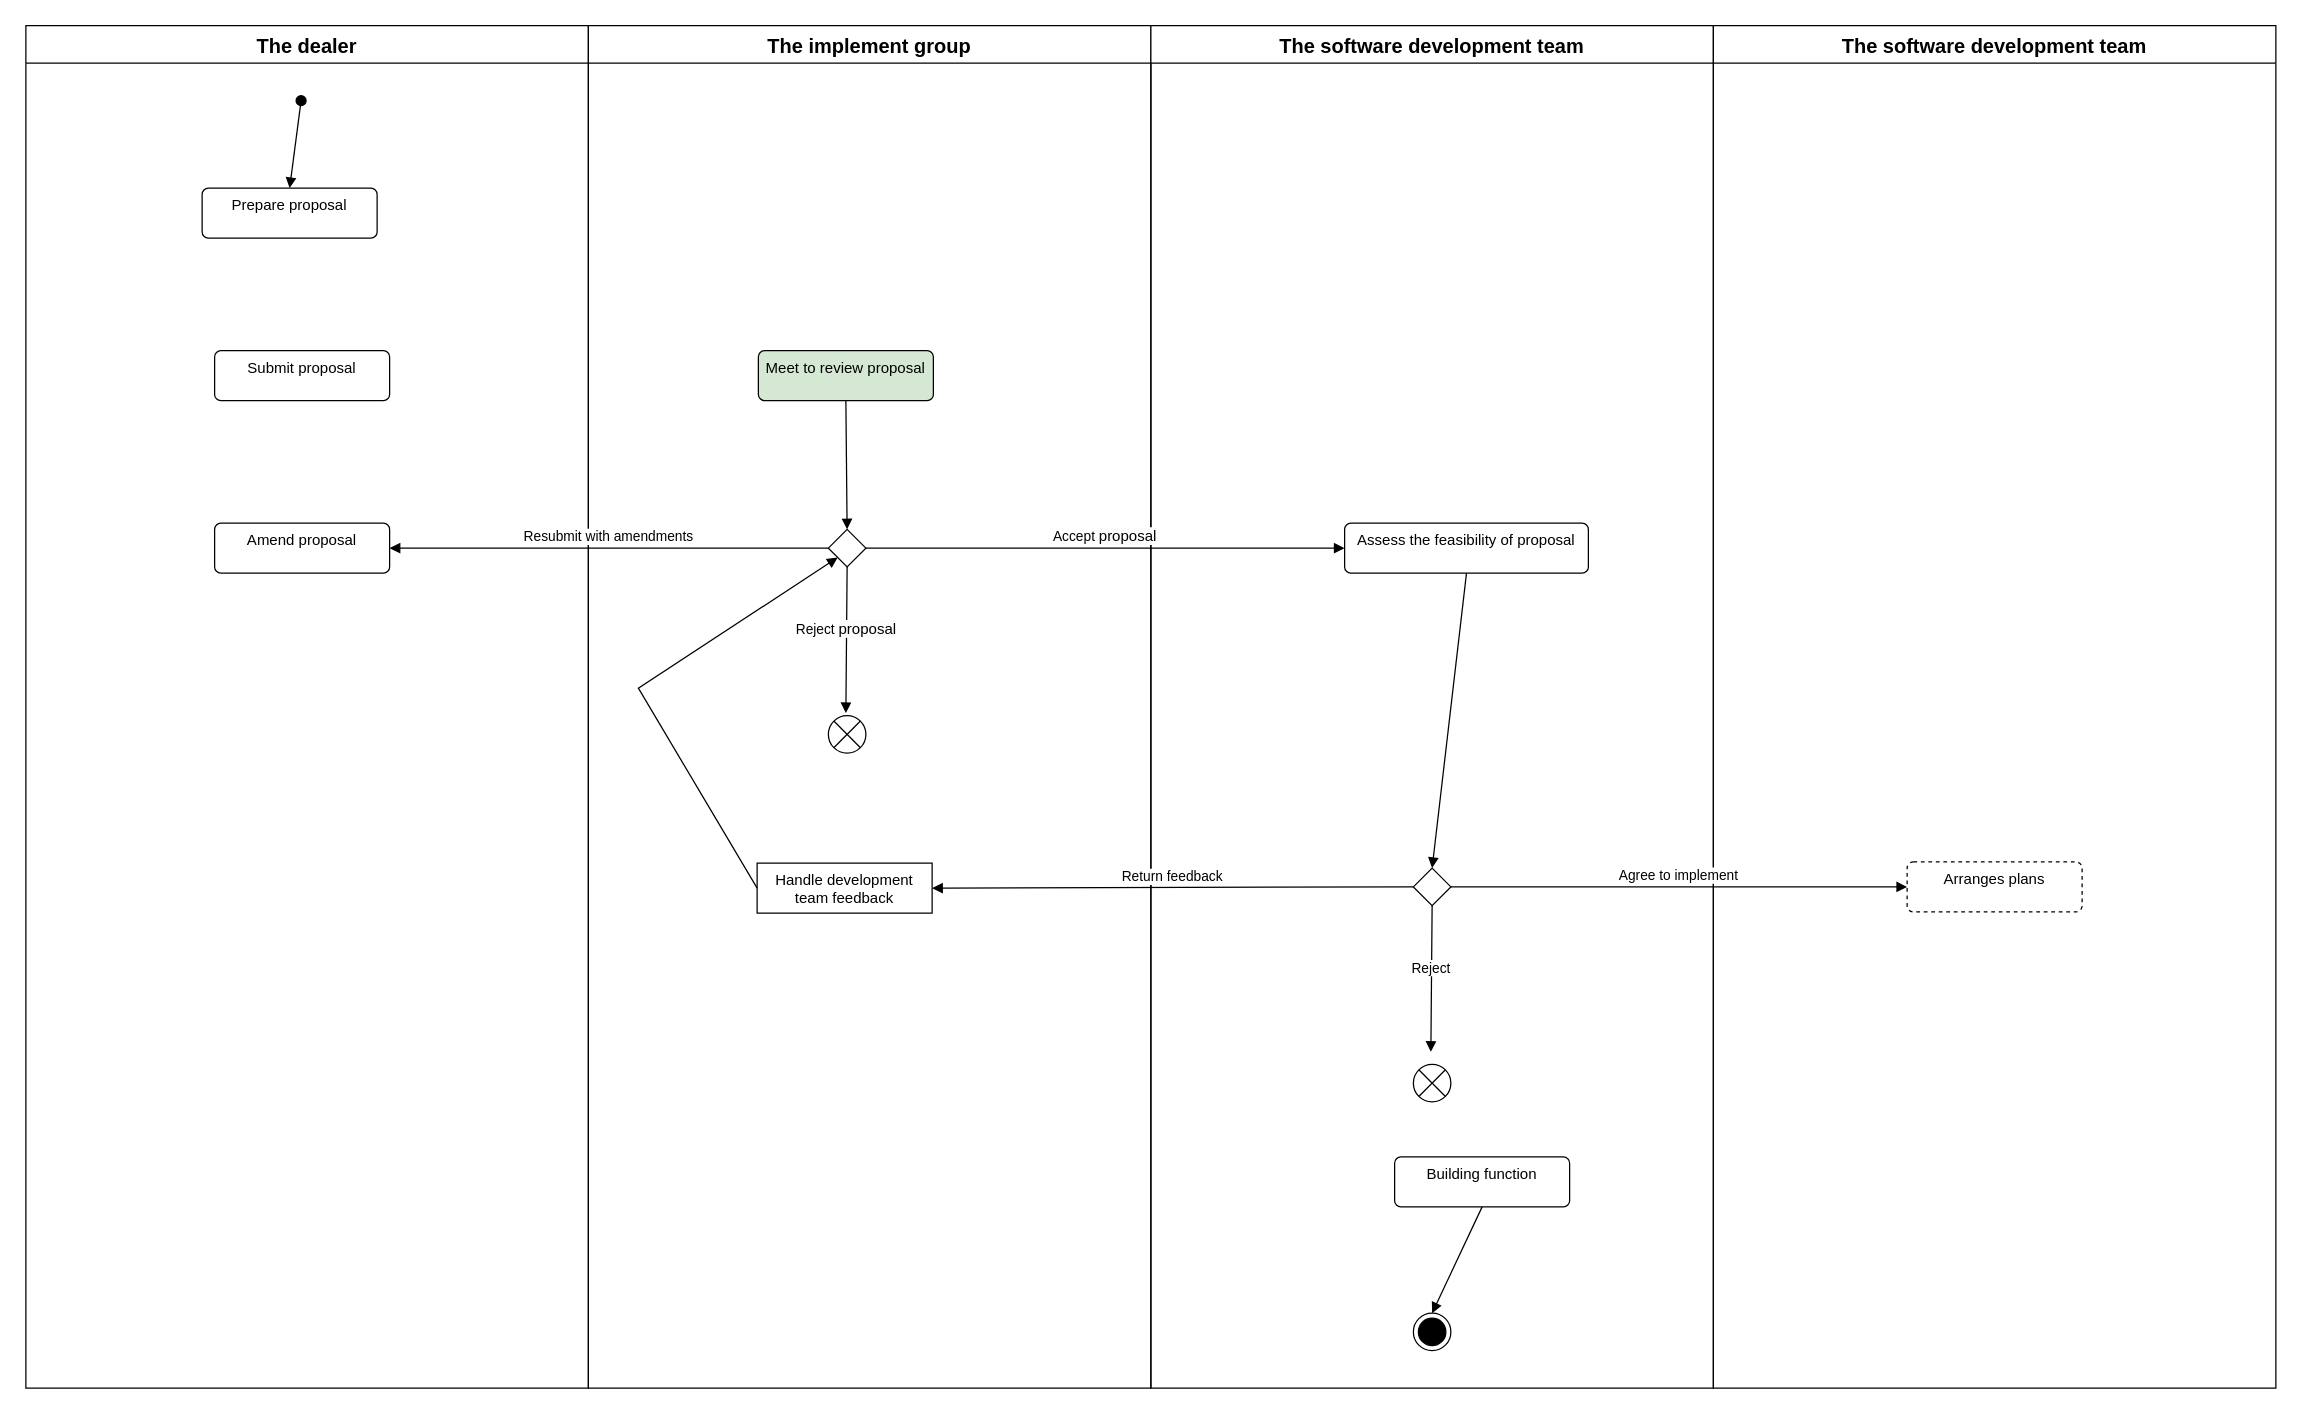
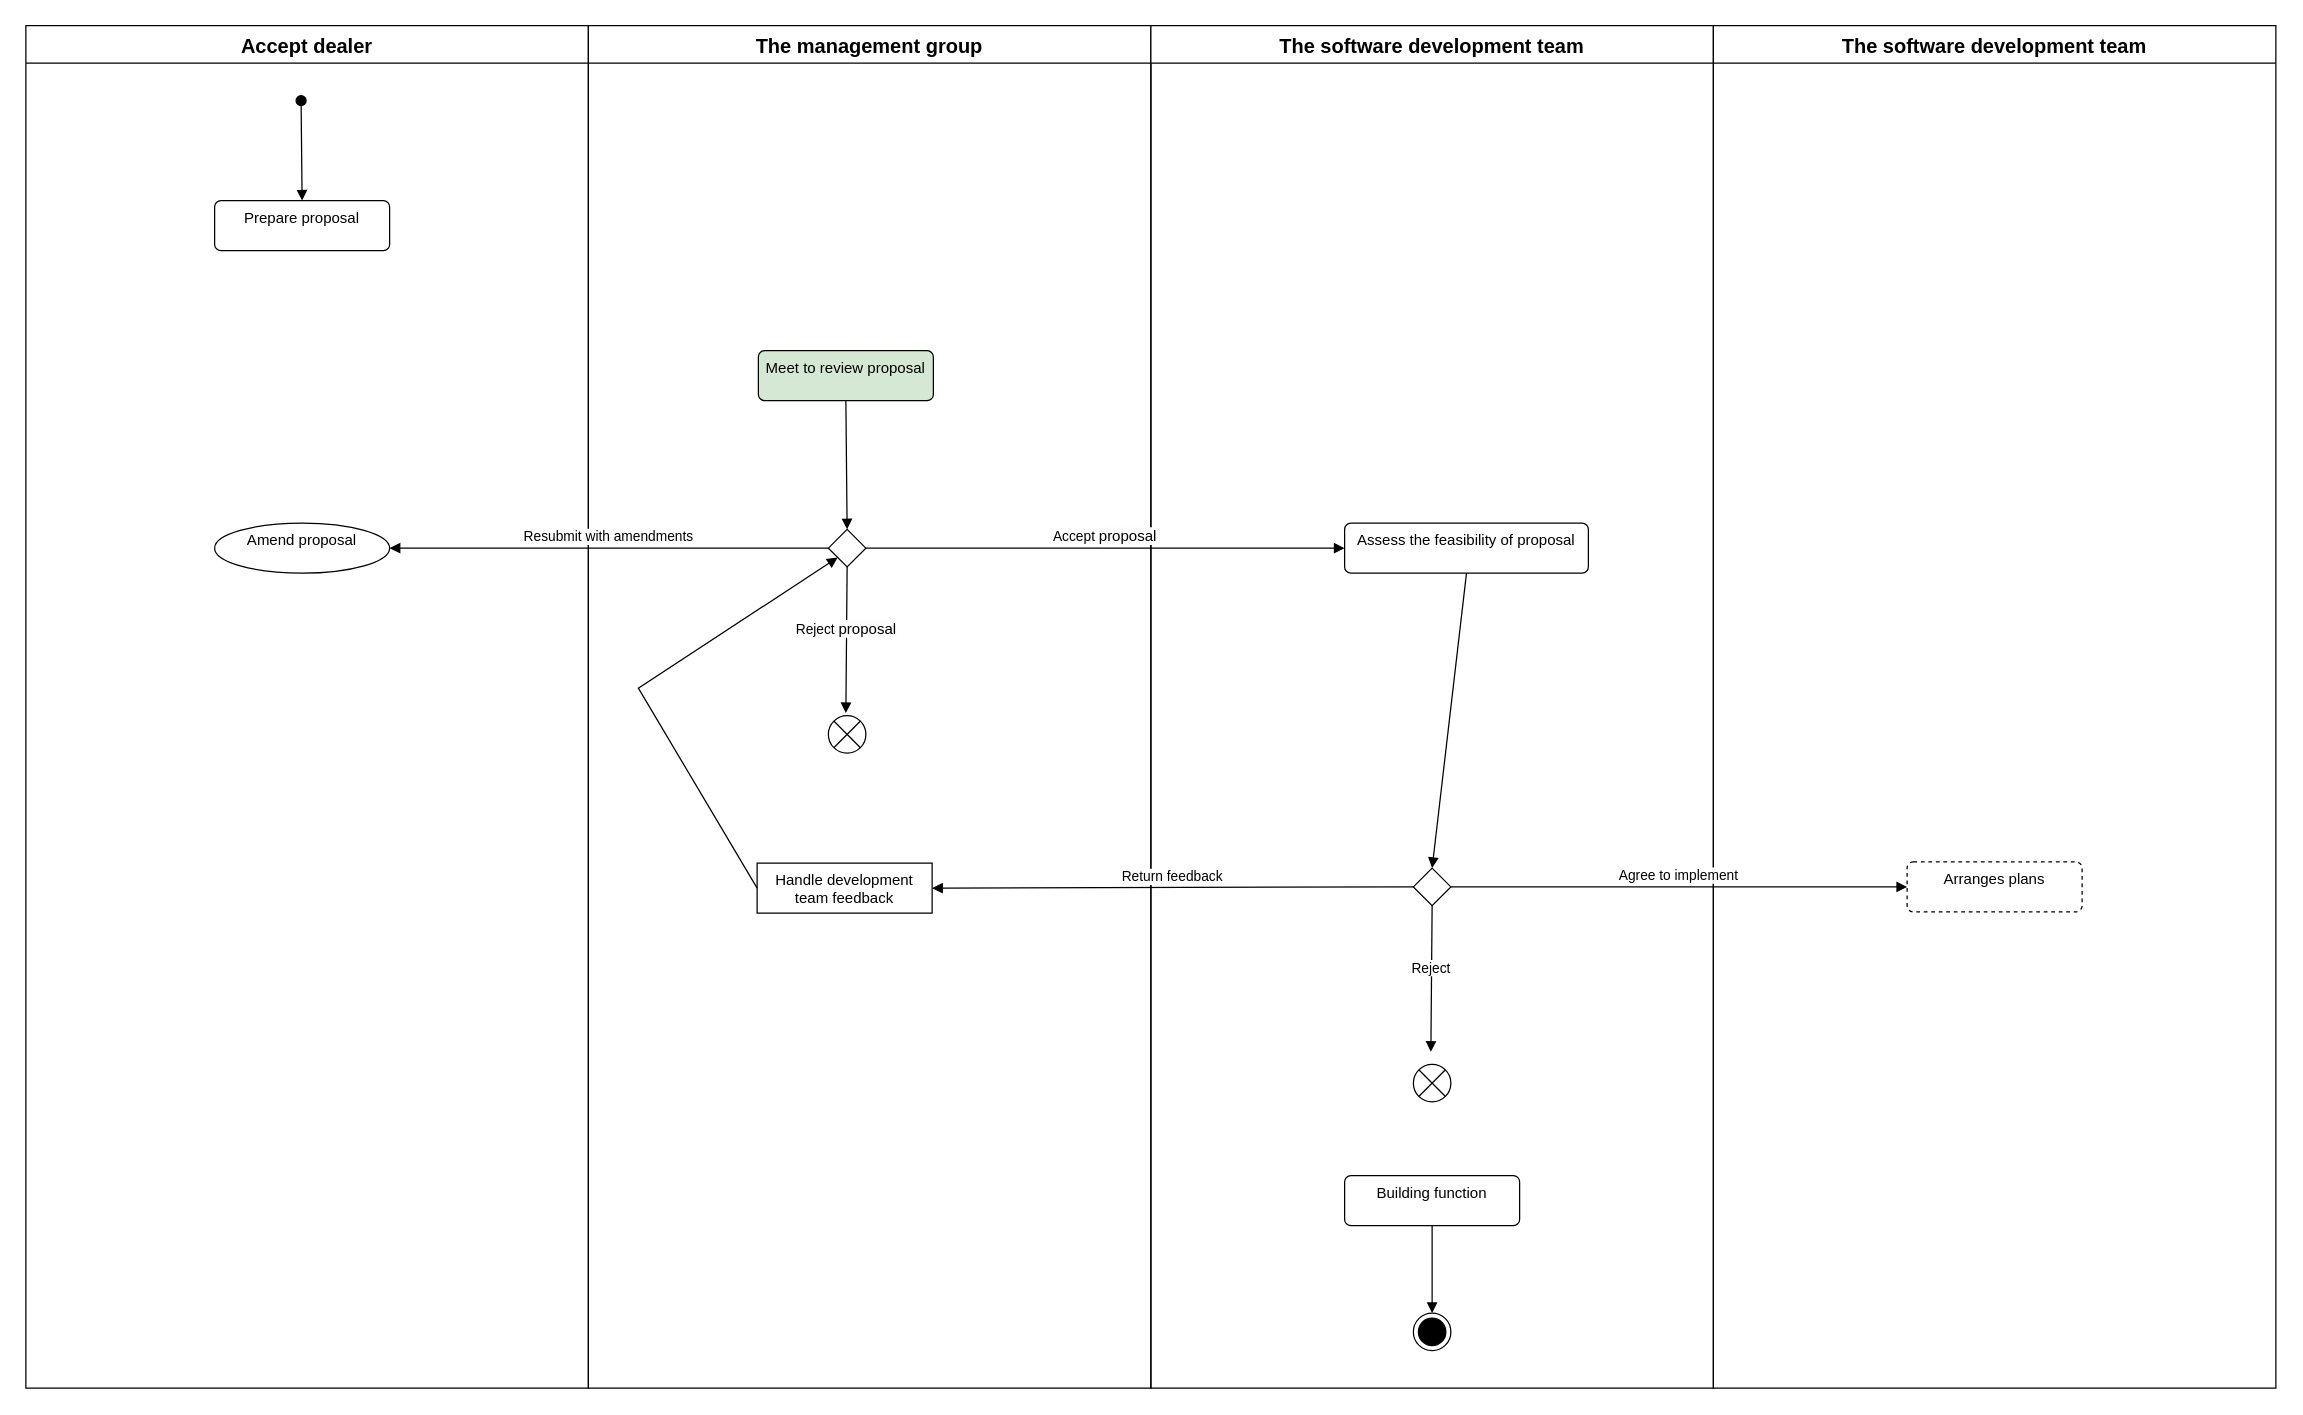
node "The dealer": label "The dealer" -> "Accept dealer"
node "The implement group": label "The implement group" -> "The management group"
node "Prepare proposal": moved (289, 213) -> (302, 226)
node "Submit proposal": removed
node "Amend proposal": shape rounded rectangle -> ellipse
node "Building function": moved (1482, 1182) -> (1432, 1201)
